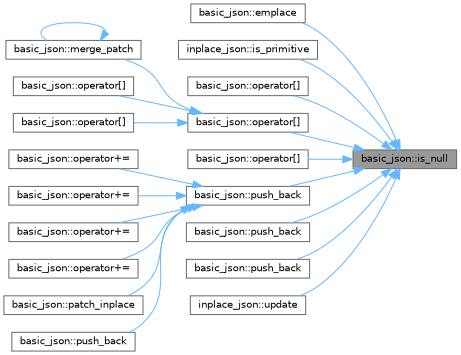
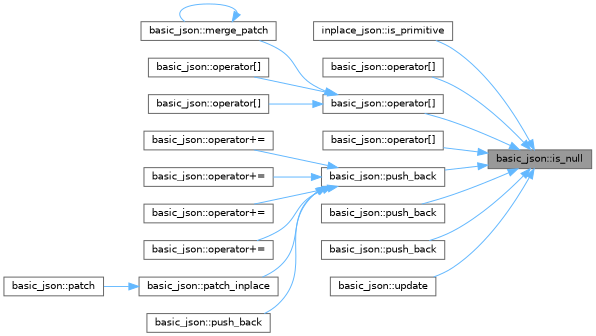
node "basic_json::emplace": removed
node "basic_json::patch": added
node "inplace_json::update": label "inplace_json::update" -> "basic_json::update"
